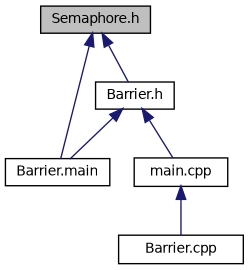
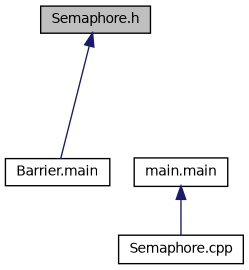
node "Barrier.h": removed
node "main.cpp": label "main.cpp" -> "main.main"
node "Barrier.cpp": label "Barrier.cpp" -> "Semaphore.cpp"
